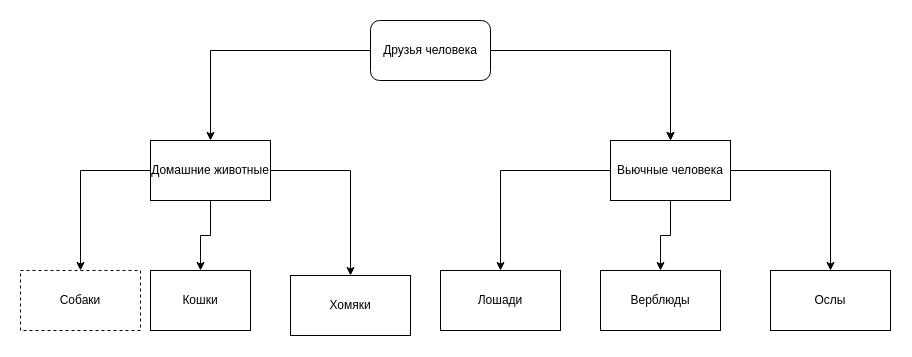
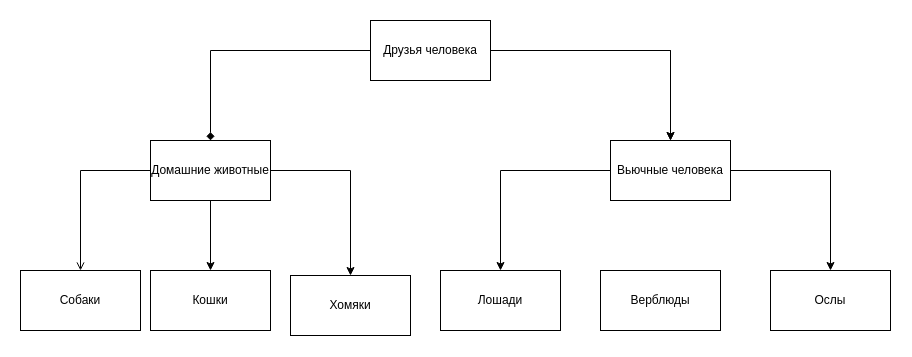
node "Друзья человека": shape rounded rectangle -> rectangle
edge "Друзья человека" -> "Домашние животные": arrowhead classic -> diamond
edge "Вьючные человека" -> "Верблюды": removed
edge "Домашние животные" -> "Собаки": arrowhead classic -> open
node "Собаки": style dashed -> solid
node "Кошки": size 100x60 -> 120x60
